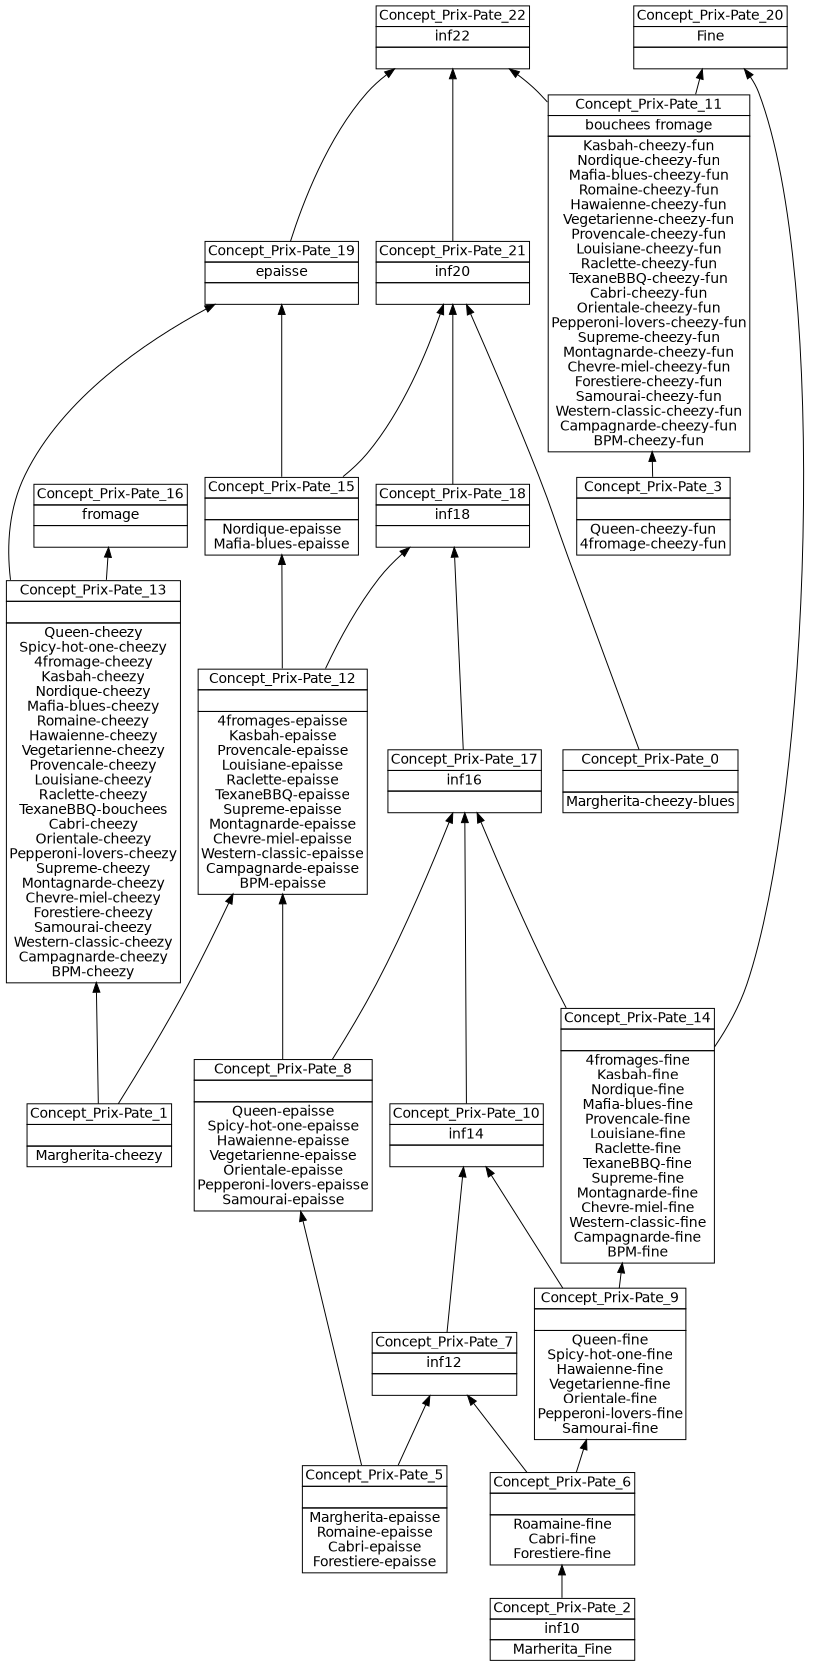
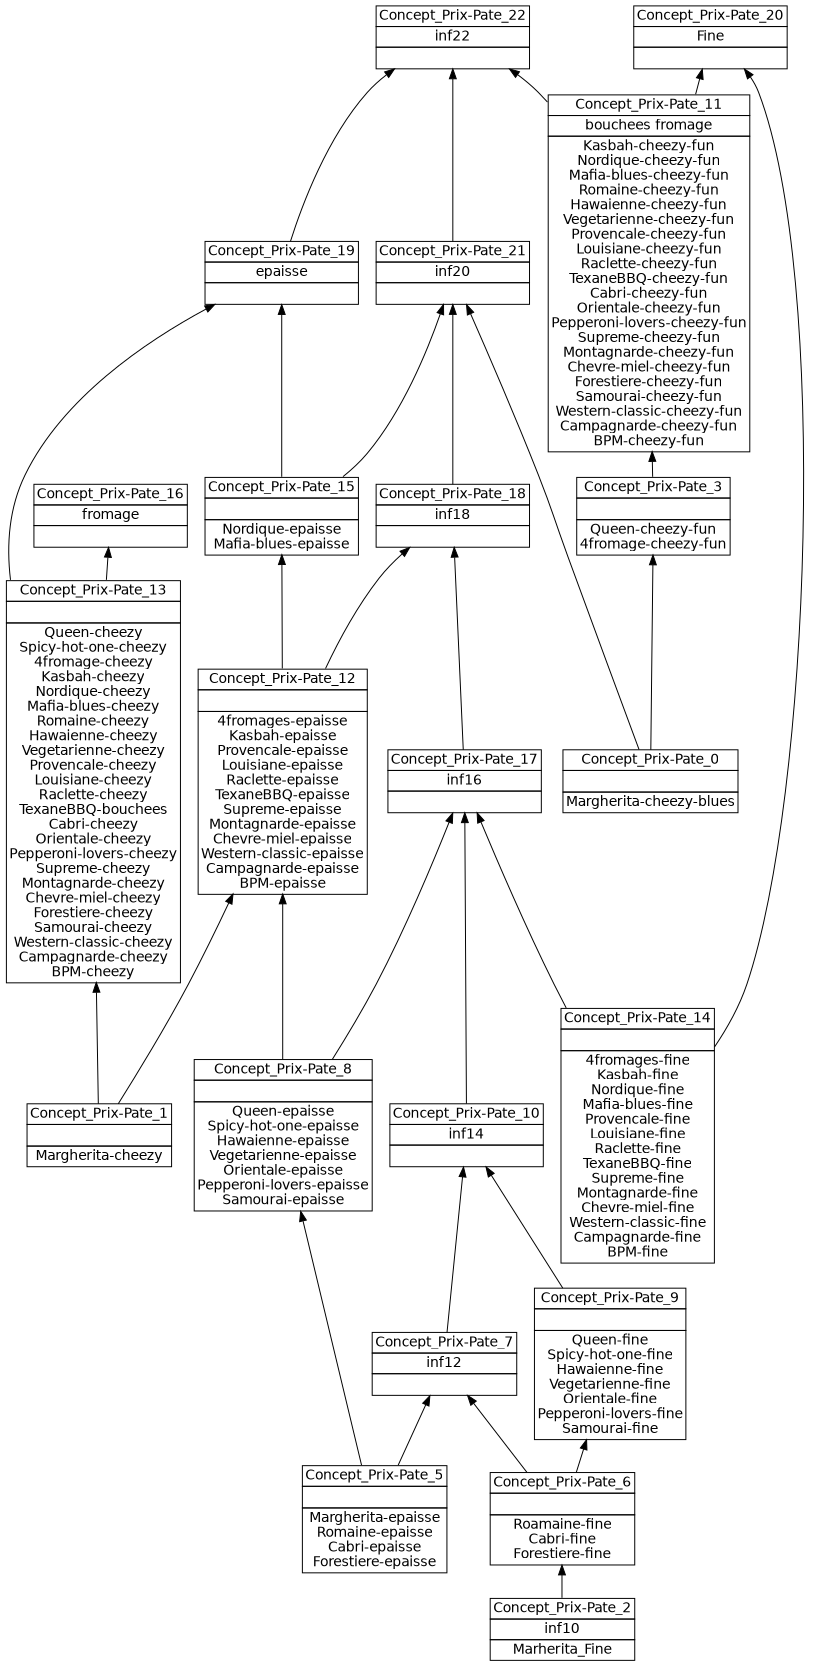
edge "Concept_Prix-Pate_0" -> "Concept_Prix-Pate_3": added
edge "Concept_Prix-Pate_9" -> "Concept_Prix-Pate_14": removed
